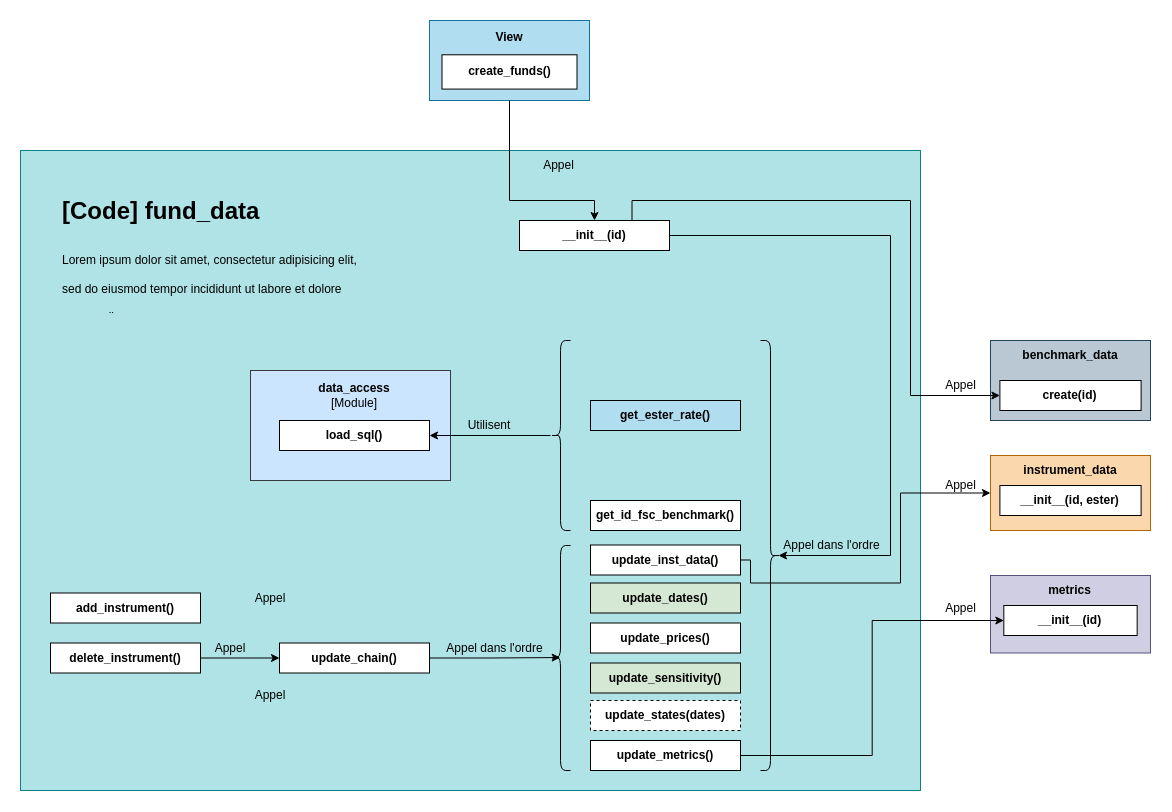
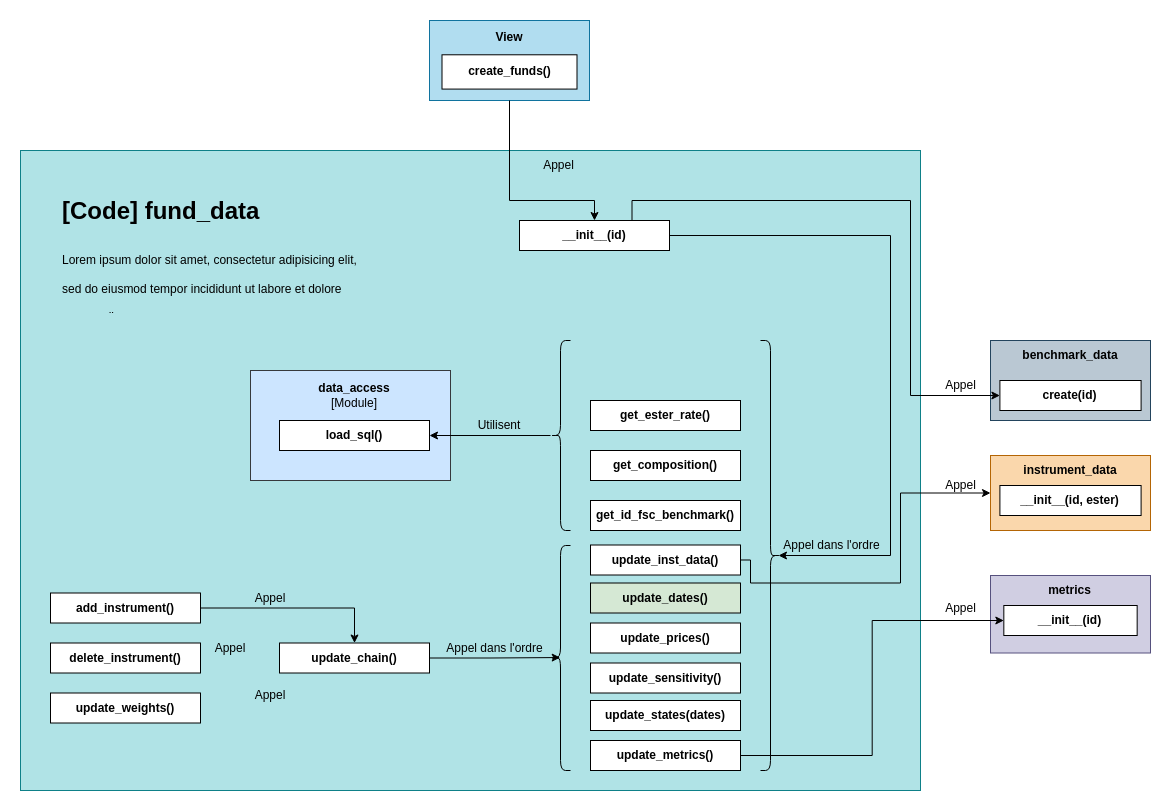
node "get_ester_rate()": fillcolor #b1ddf0 -> #ffffff
node "Utilisent": moved (490, 426) -> (500, 426)
node "get_composition()": added
edge "add_instrument()" -> "update_chain()": added
edge "delete_instrument()" -> "update_chain()": removed
node "update_sensitivity()": fillcolor #d5e8d4 -> #ffffff
node "update_weights()": added
node "update_states(dates)": style dashed -> solid
